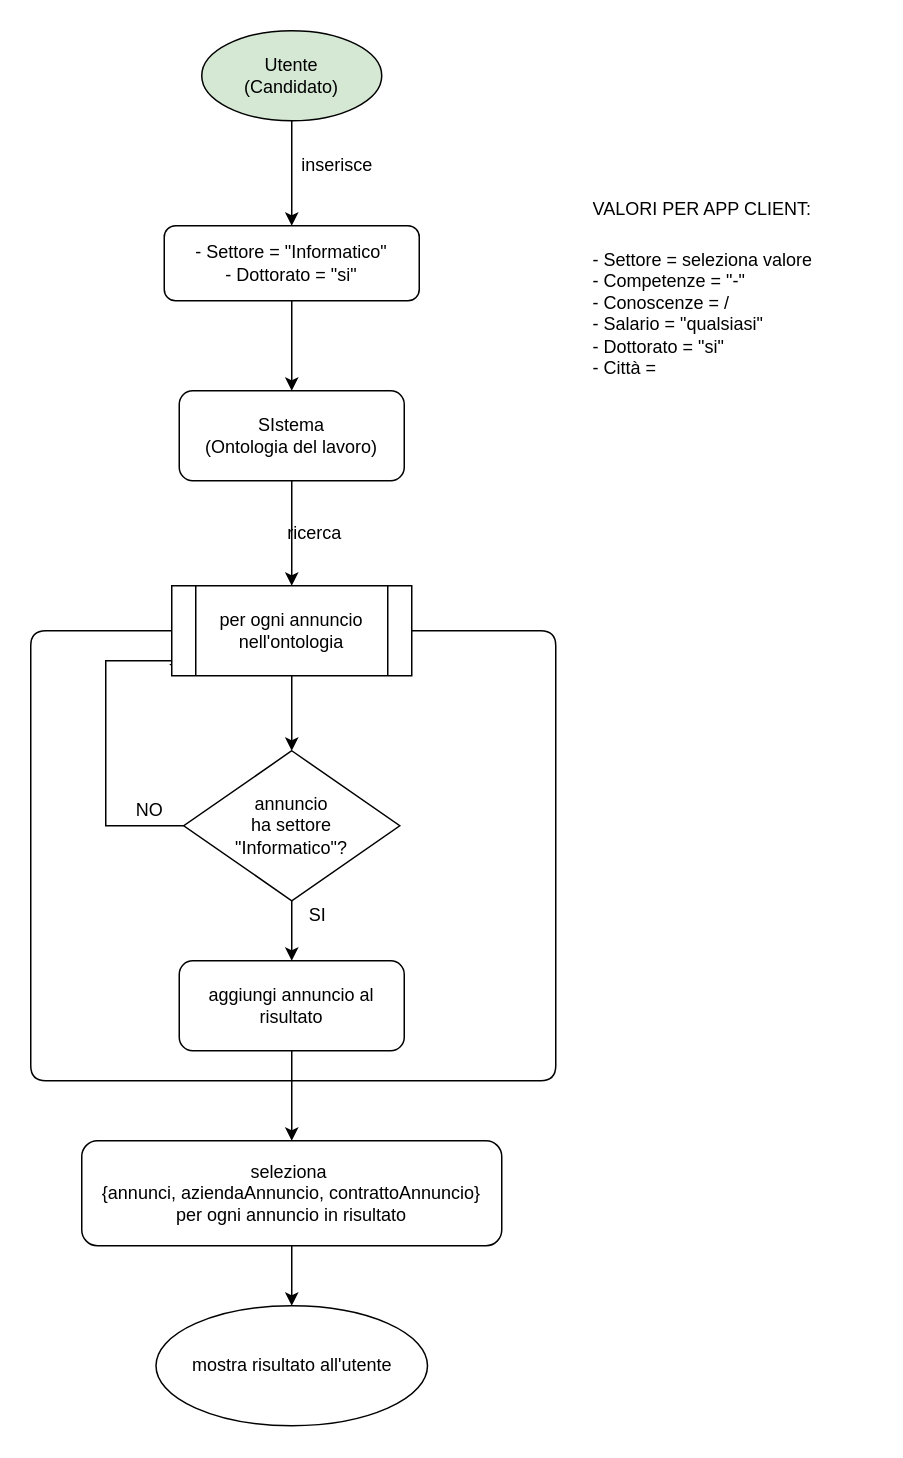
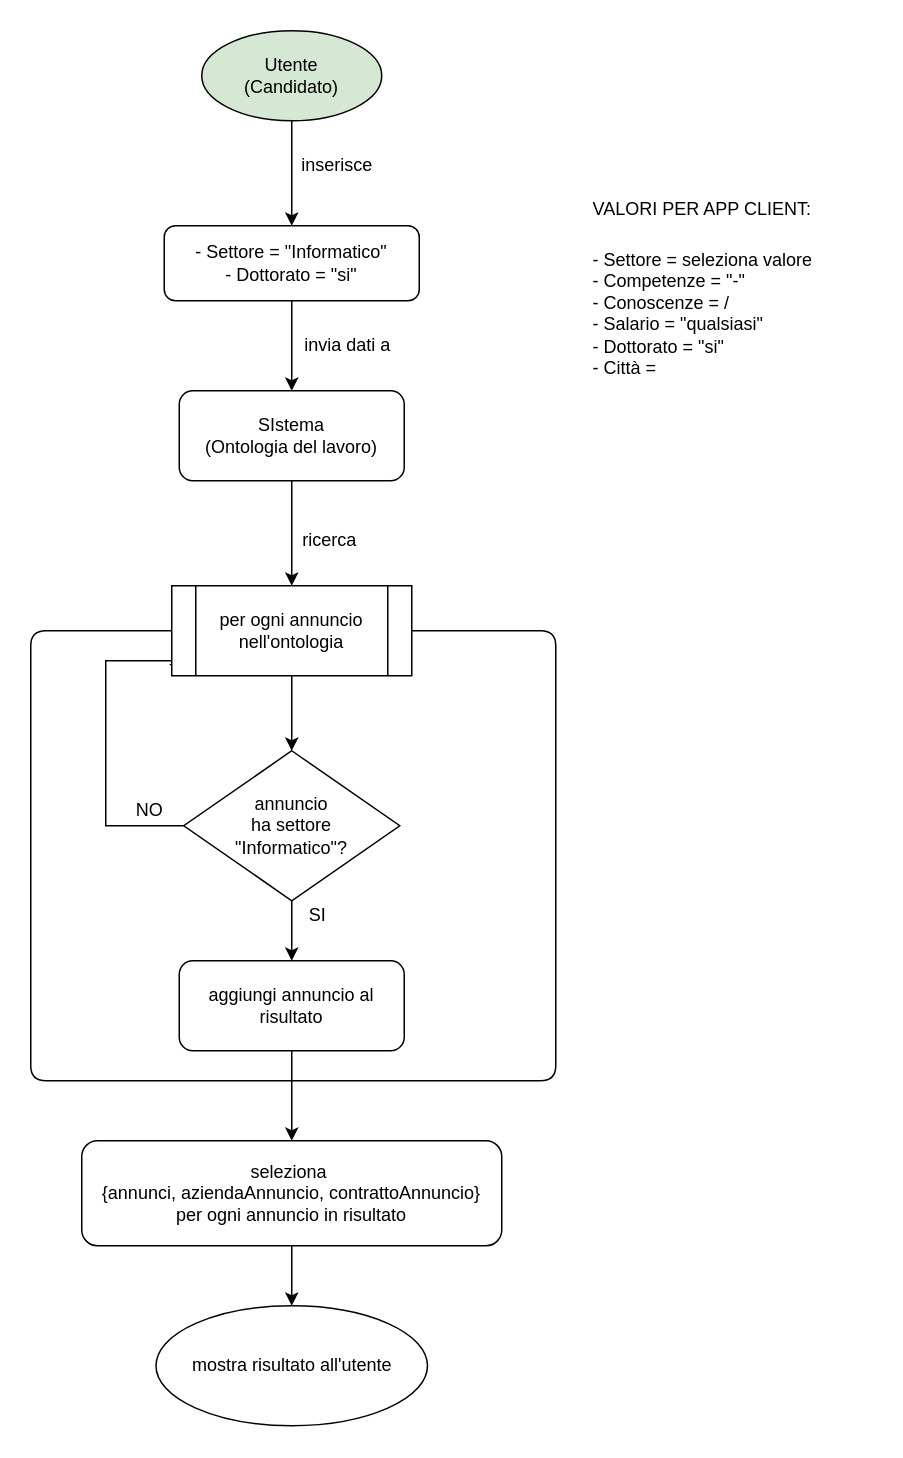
node "invia dati a": added
node "ricerca": moved (314, 533) -> (329, 541)
